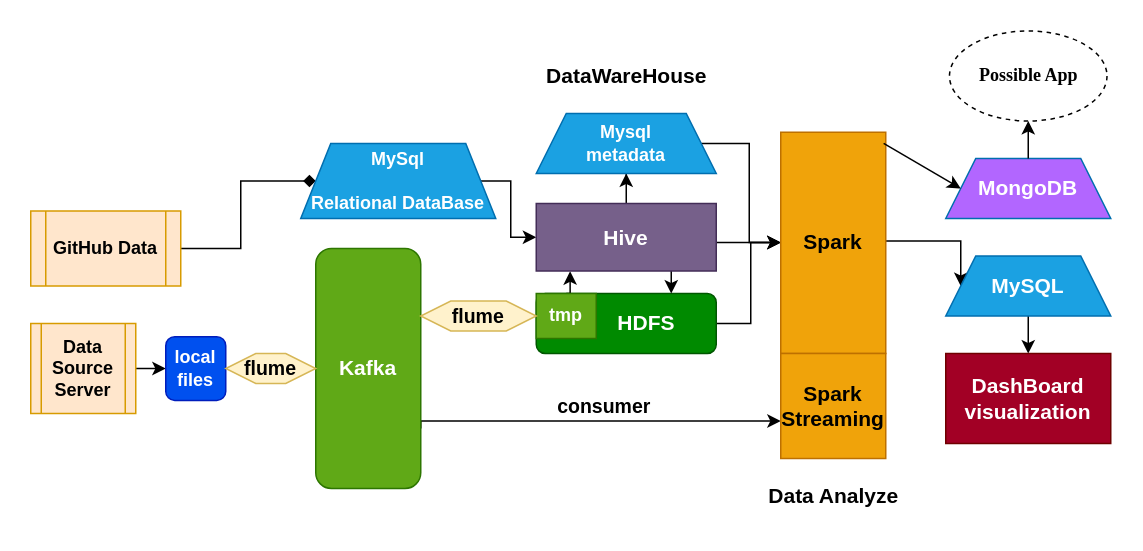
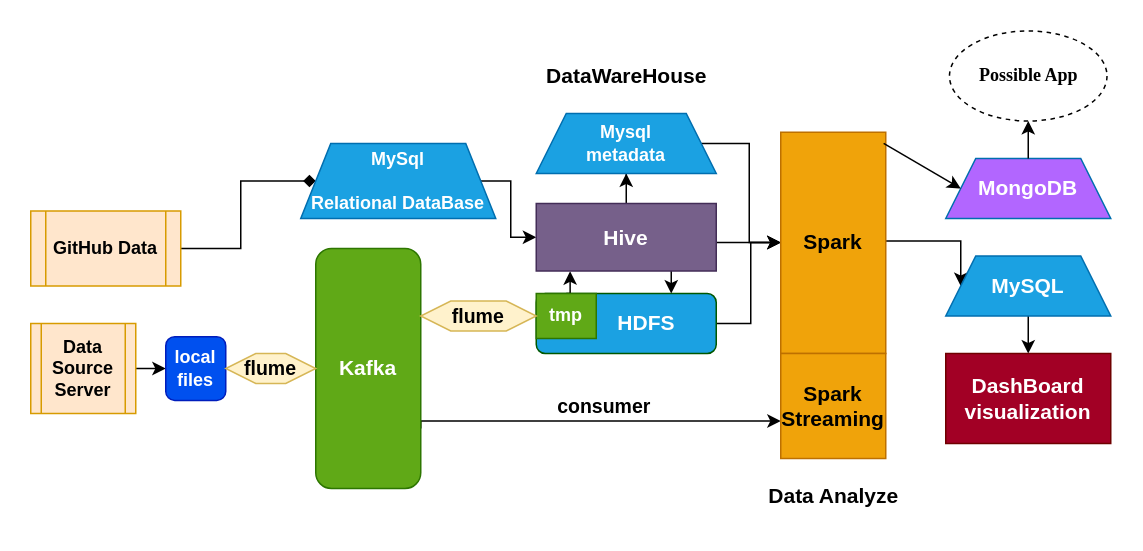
node "HDFS": fillcolor #008a00 -> #1ba1e2
